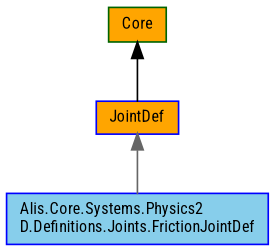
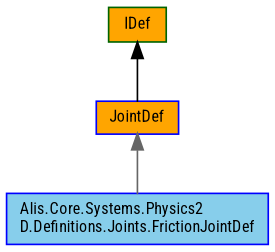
node "Core": label "Core" -> "IDef"
